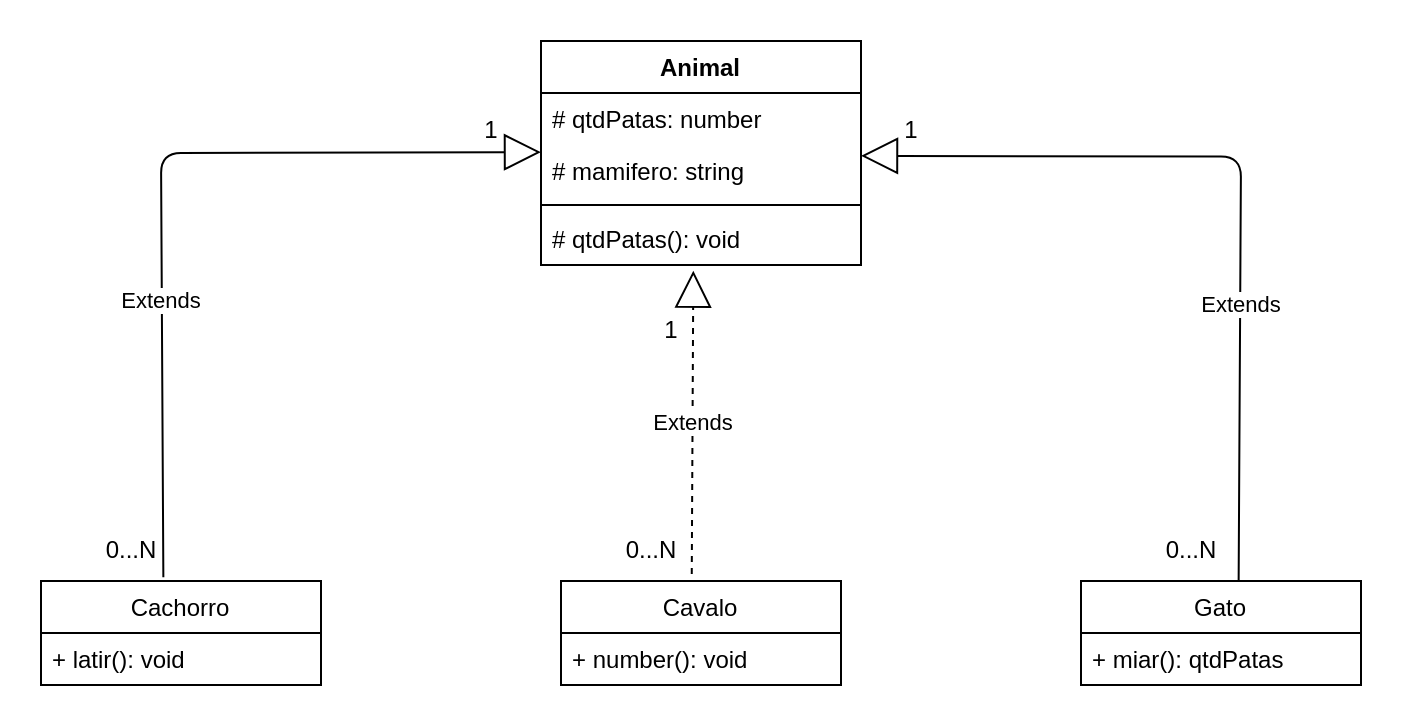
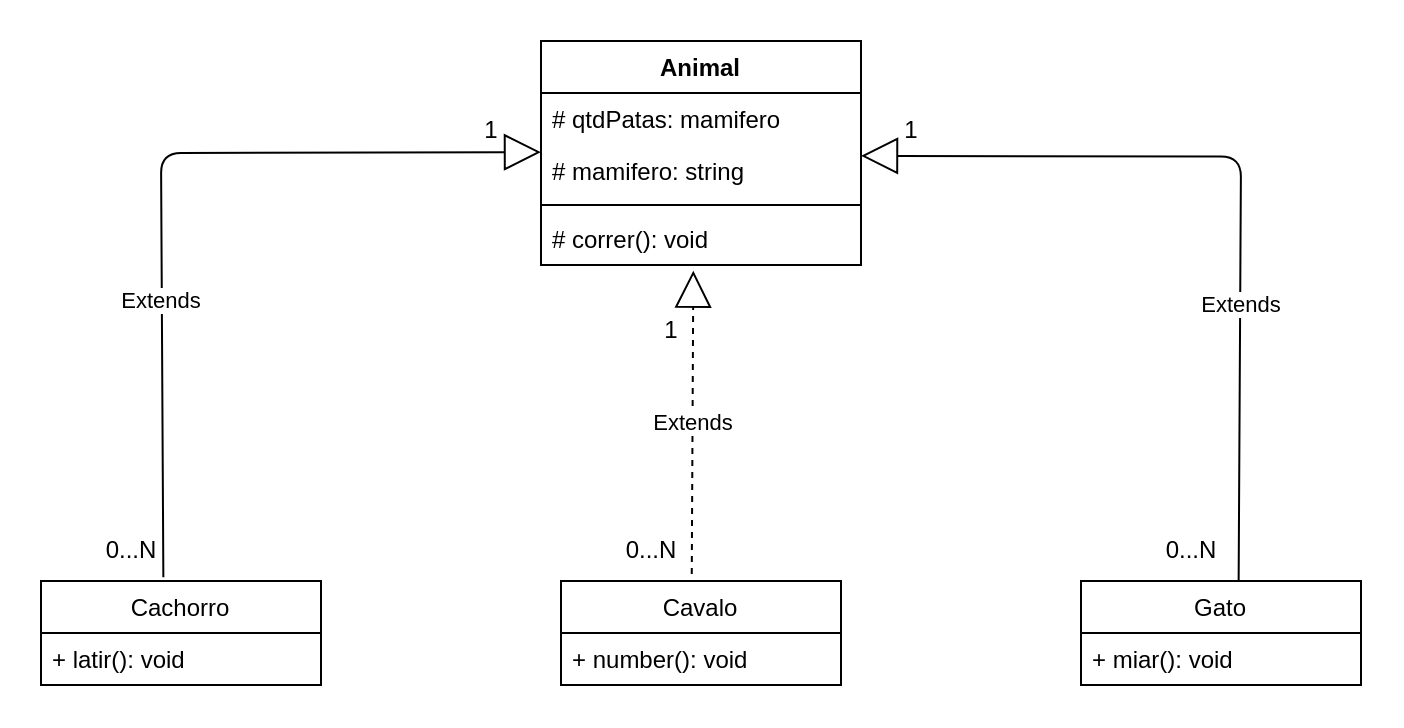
node "# qtdPatas: number": label "# qtdPatas: number" -> "# qtdPatas: mamifero"
node "# qtdPatas(): void": label "# qtdPatas(): void" -> "# correr(): void"
node "+ miar(): qtdPatas": label "+ miar(): qtdPatas" -> "+ miar(): void"
